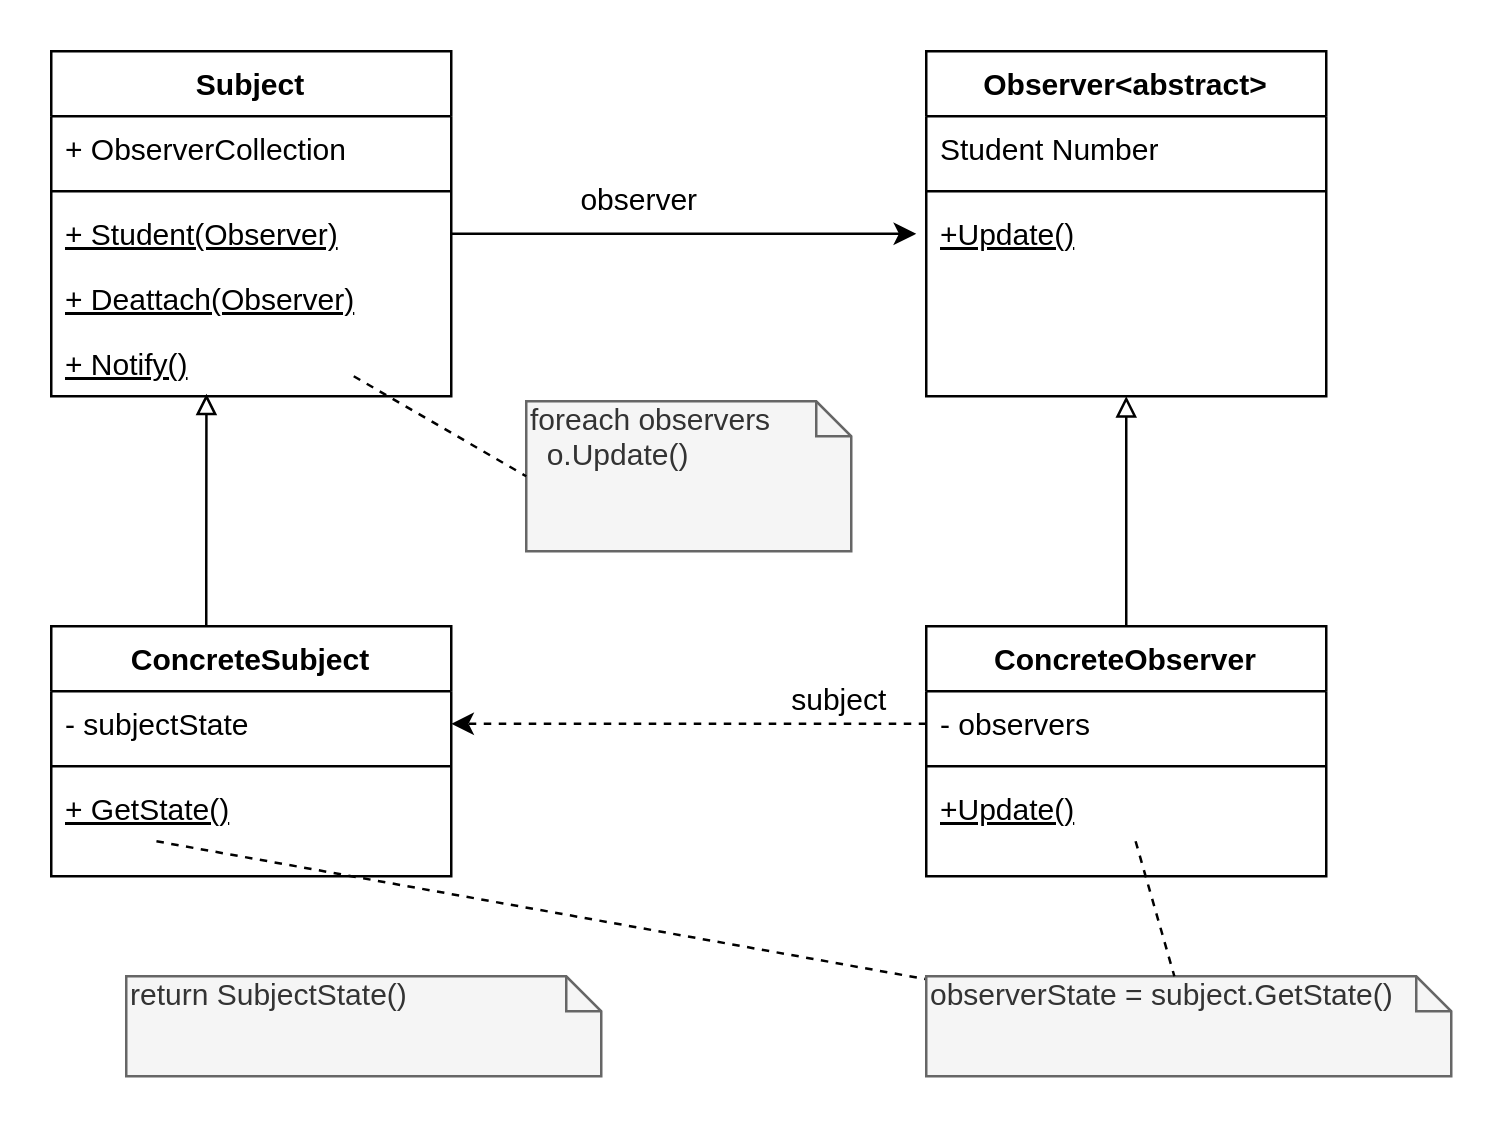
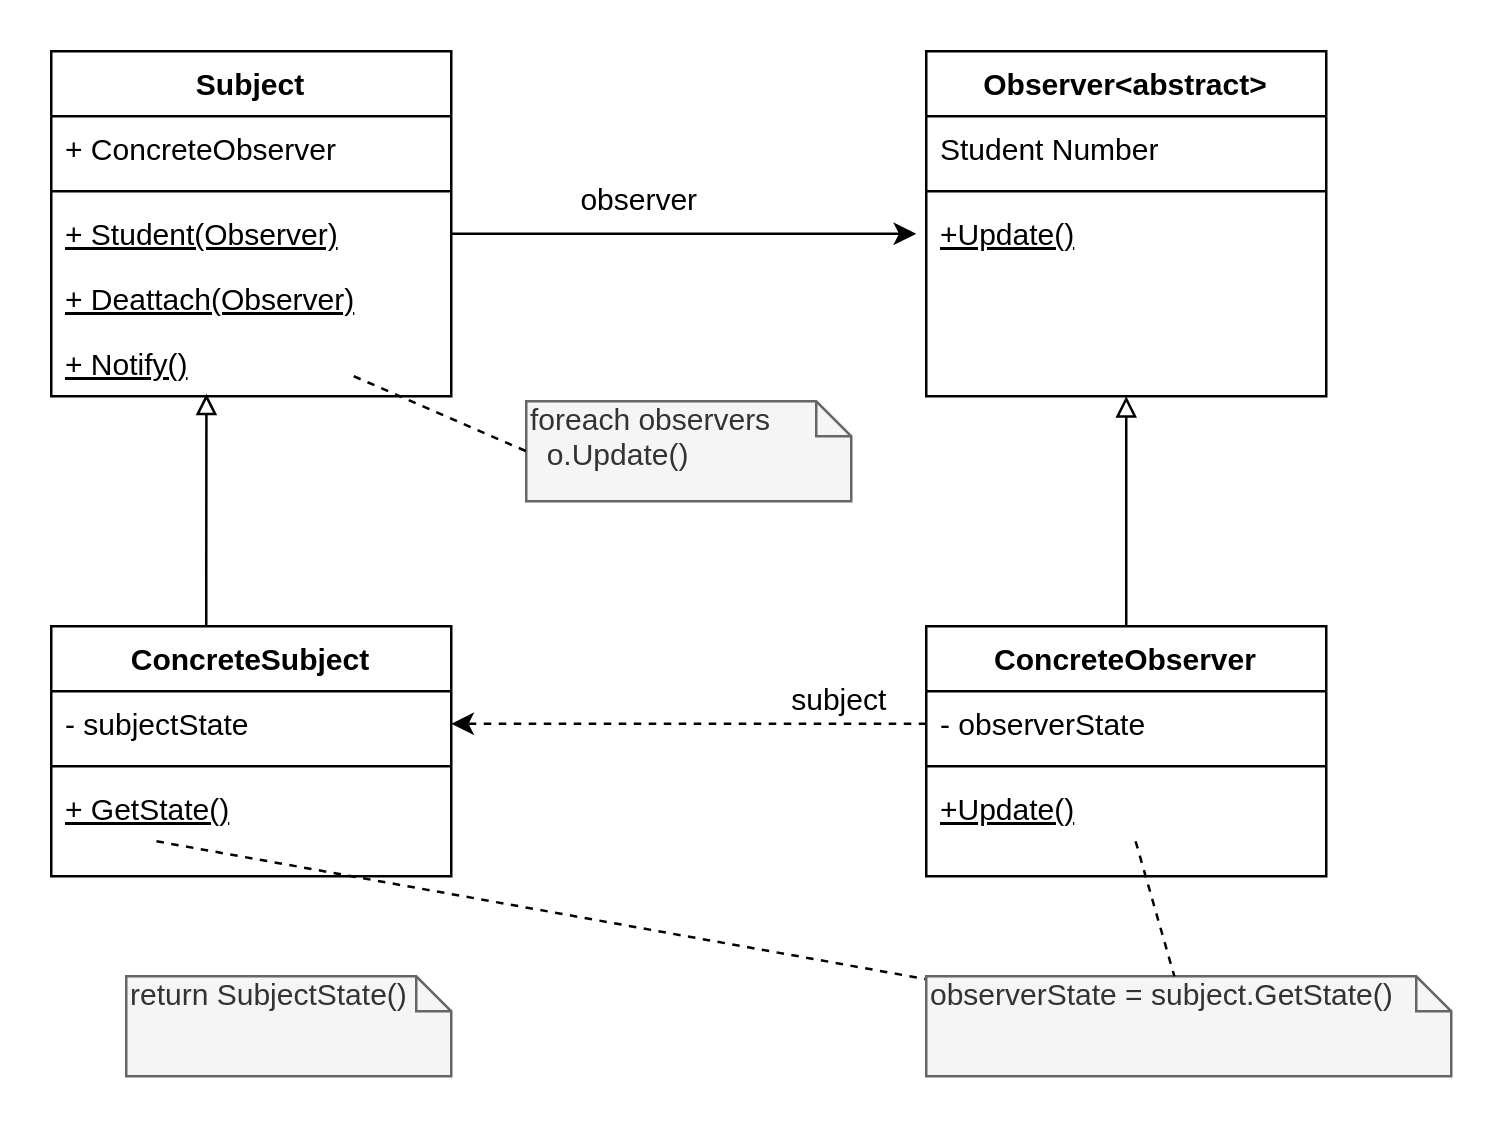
node "+ ObserverCollection": label "+ ObserverCollection" -> "+ ConcreteObserver"
node "foreach observers o.Update()": size 325x150 -> 325x100
node "- observers": label "- observers" -> "- observerState"
node "return SubjectState()": size 475x100 -> 325x100
